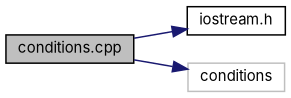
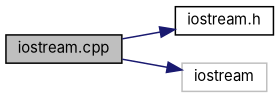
node "conditions.cpp": label "conditions.cpp" -> "iostream.cpp"
node "conditions": label "conditions" -> "iostream"
